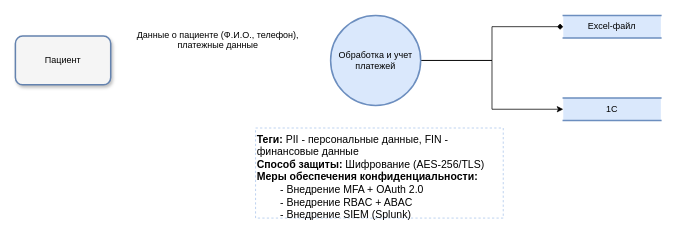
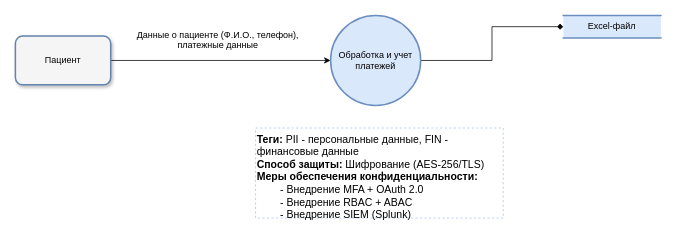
edge "Пациент" -> "Обработка и учет платежей": added
edge "Обработка и учет платежей" -> "1С": removed
node "1С": removed
